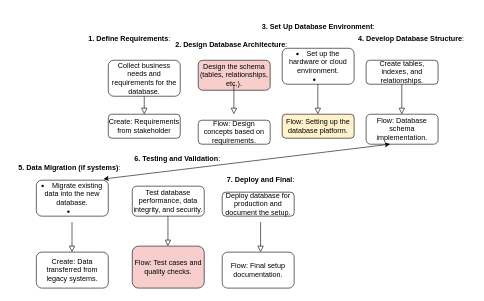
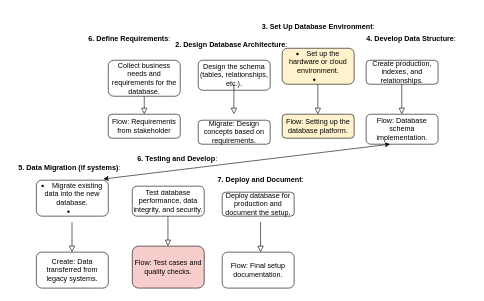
node "1. Define Requirements:": label "1. Define Requirements:" -> "6. Define Requirements:"
node "4. Develop Database Structure:": label "4. Develop Database Structure:" -> "4. Develop Data Structure:"
node "Set up the hardware or cloud environment.": fillcolor #ffffff -> #fff2cc
node "Create tables, indexes, and relationships.": label "Create tables, indexes, and relationships." -> "Create production, indexes, and relationships."
node "Design the schema (tables, relationships, etc.).": fillcolor #f8cecc -> #ffffff
node "Create: Requirements from stakeholder": label "Create: Requirements from stakeholder" -> "Flow: Requirements from stakeholder"
node "Flow: Design concepts based on requirements.": label "Flow: Design concepts based on requirements." -> "Migrate: Design concepts based on requirements."
node "6. Testing and Validation:": label "6. Testing and Validation:" -> "6. Testing and Develop:"
node "7. Deploy and Final:": label "7. Deploy and Final:" -> "7. Deploy and Document:"
